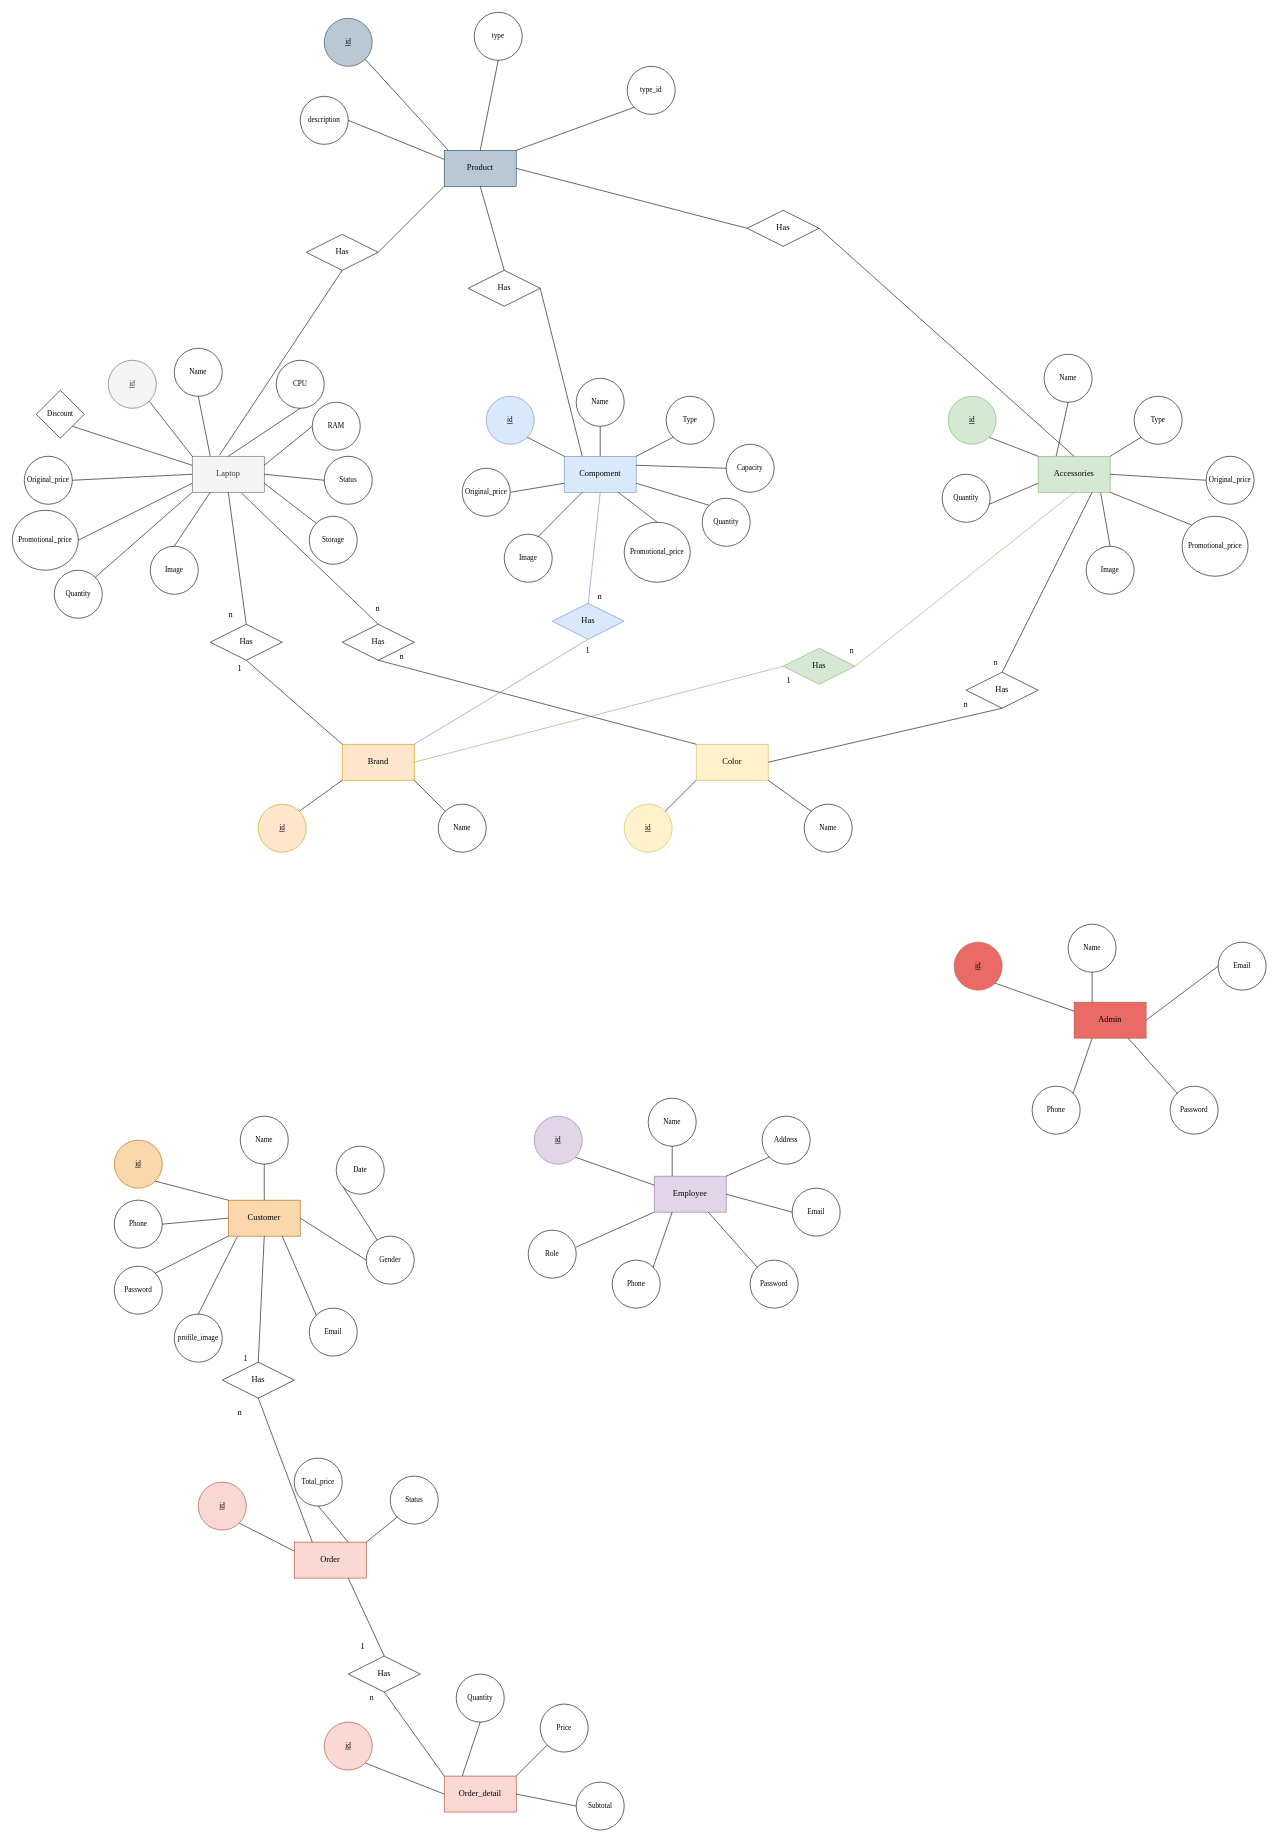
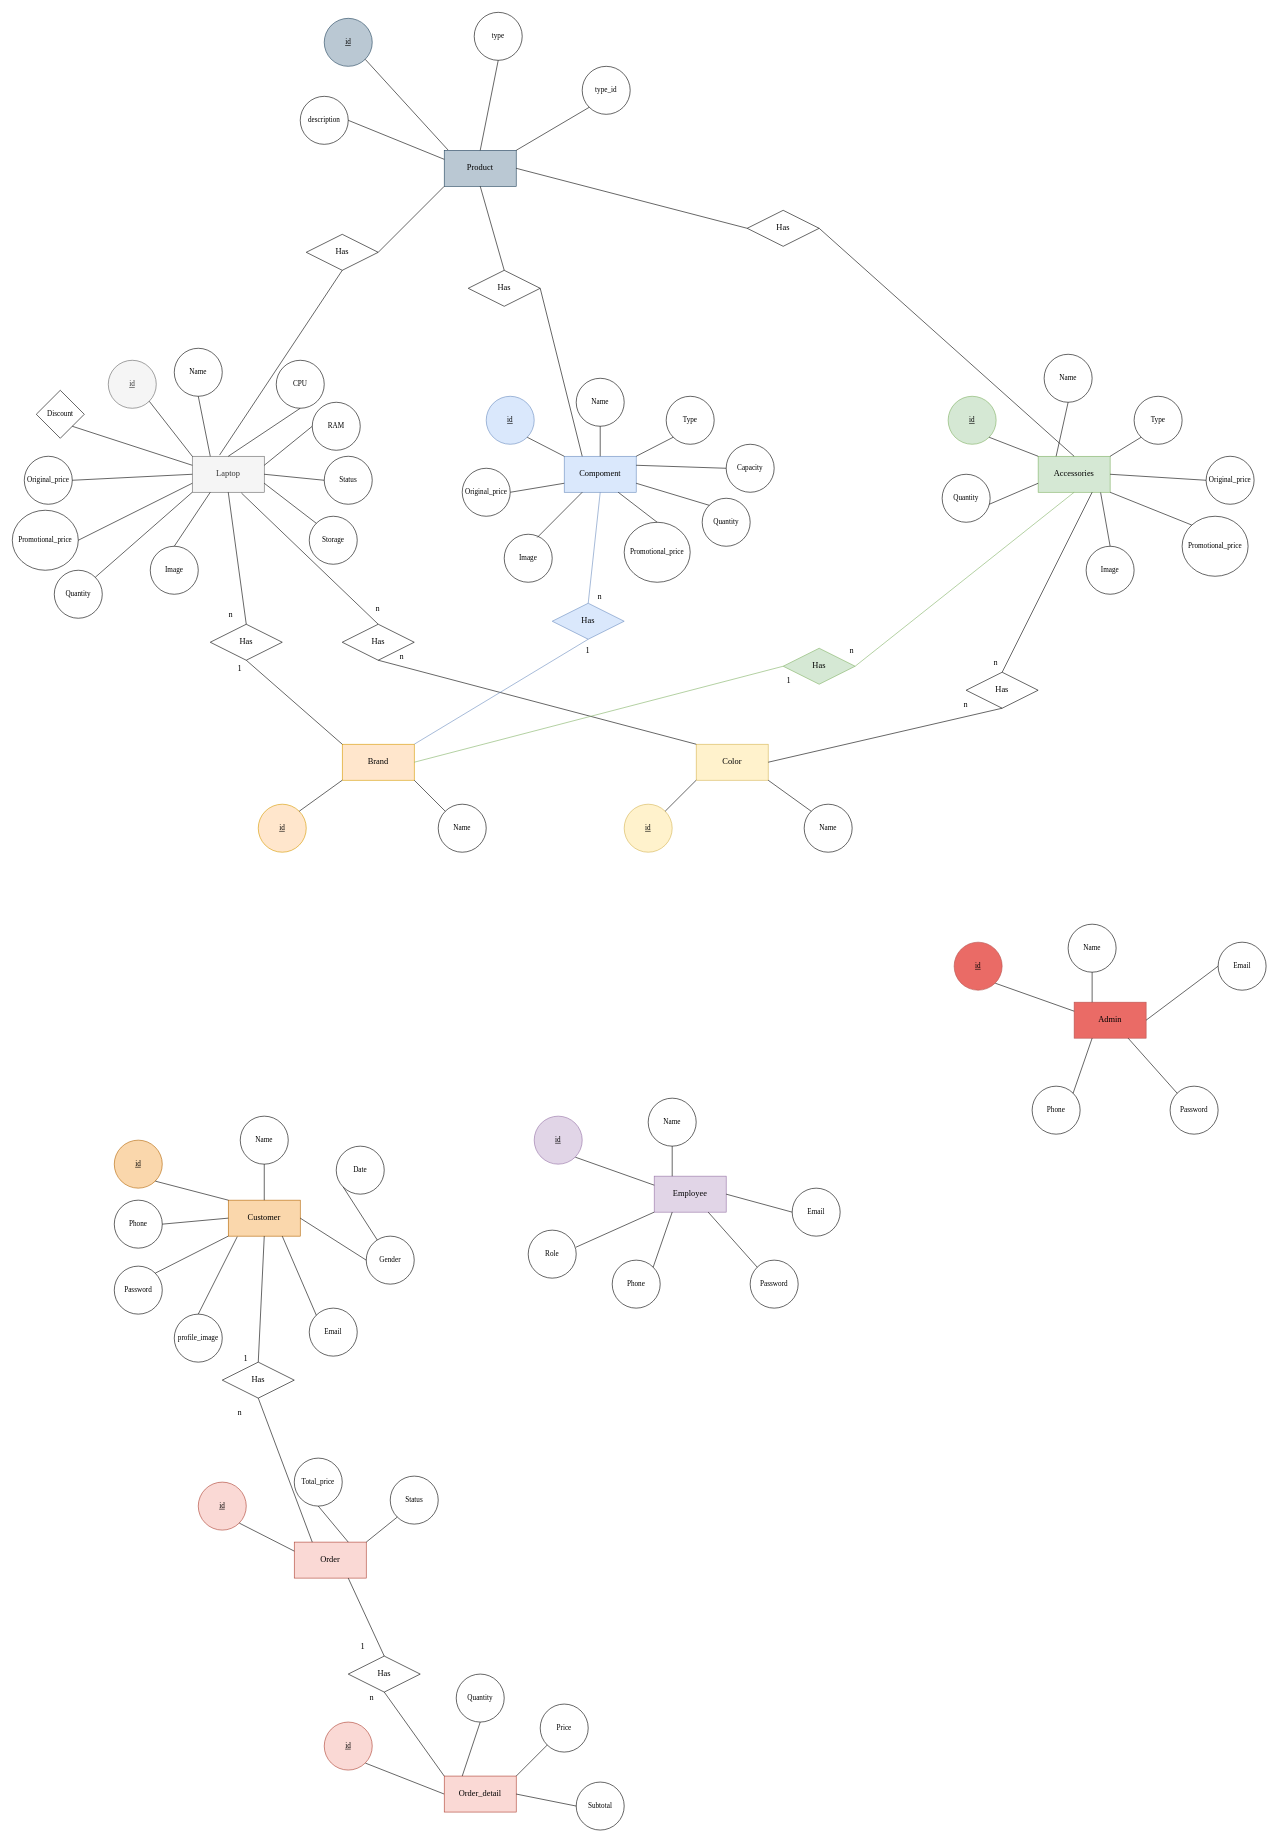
node "type_id": moved (651, 90) -> (606, 90)
node "Address": removed
edge "Address" -- "Employee": removed
